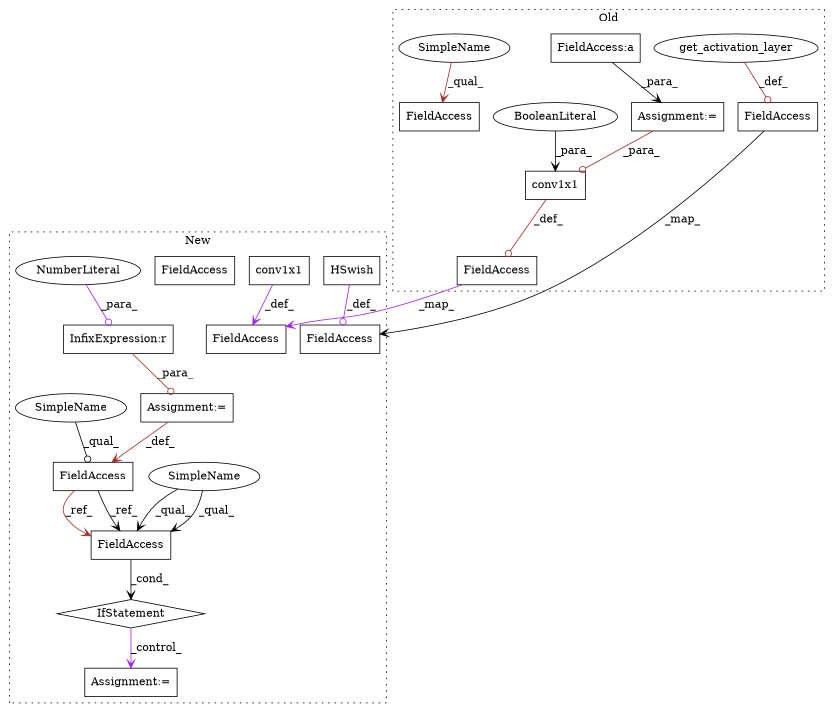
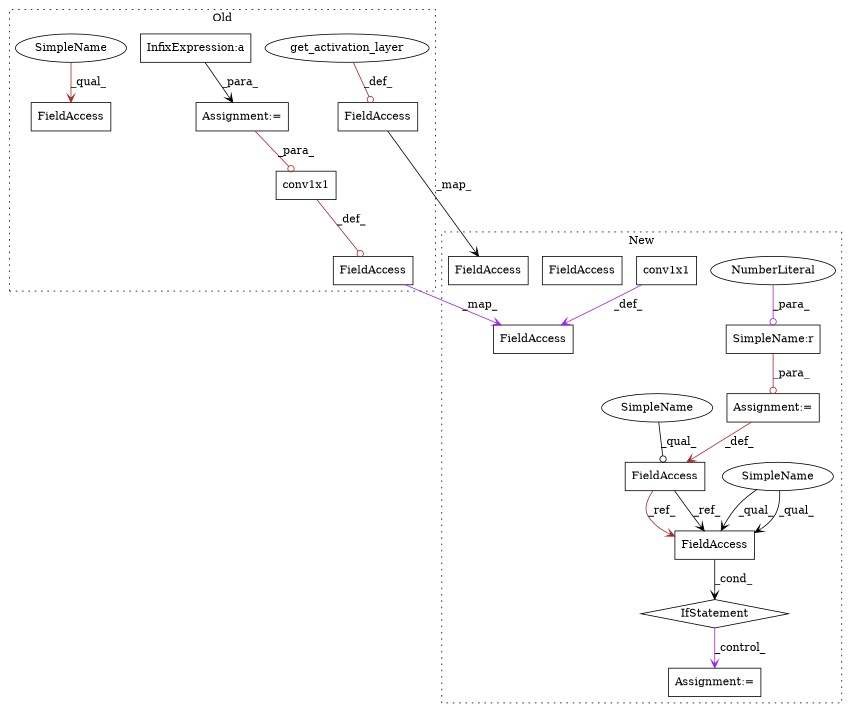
node "FieldAccess:a": label "FieldAccess:a" -> "InfixExpression:a"
node "BooleanLiteral": removed
node "HSwish": removed
node "InfixExpression:r": label "InfixExpression:r" -> "SimpleName:r"
